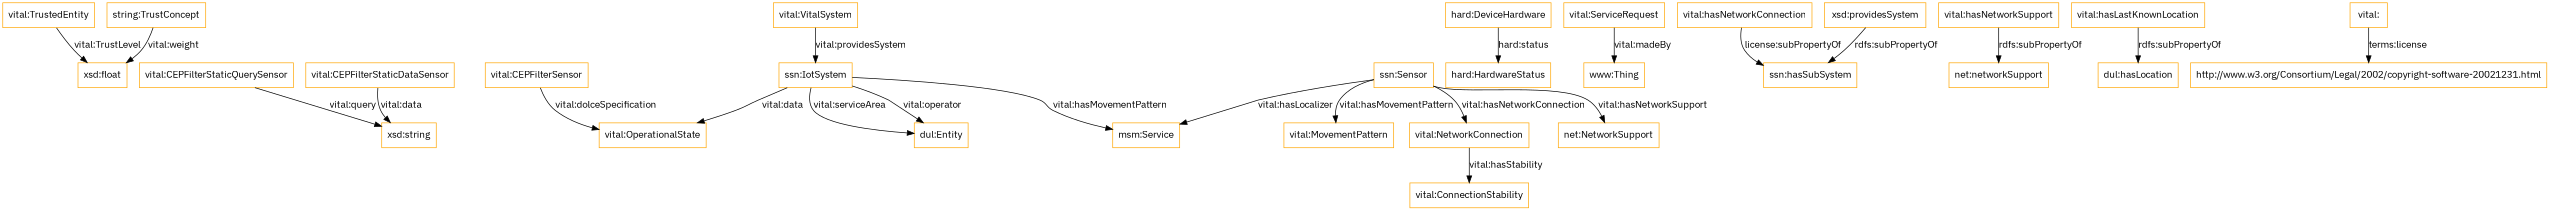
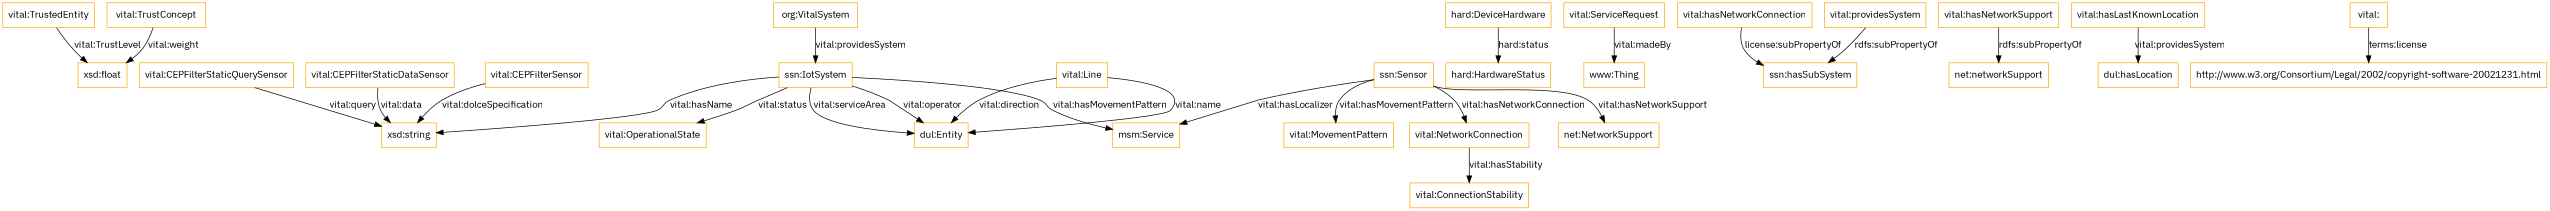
node "string:TrustConcept": label "string:TrustConcept" -> "vital:TrustConcept"
node "vital:VitalSystem": label "vital:VitalSystem" -> "org:VitalSystem"
node "xsd:providesSystem": label "xsd:providesSystem" -> "vital:providesSystem"
edge "vital:hasLastKnownLocation" -> "dul:hasLocation": label "rdfs:subPropertyOf" -> "vital:providesSystem"
node "vital:Line": added
edge "ssn:IotSystem" -> "vital:OperationalState": label "vital:data" -> "vital:status"
edge "vital:CEPFilterSensor" -> "vital:OperationalState": now "vital:CEPFilterSensor" -> "xsd:string"
edge "ssn:IotSystem" -> "xsd:string": added, label "vital:hasName"
